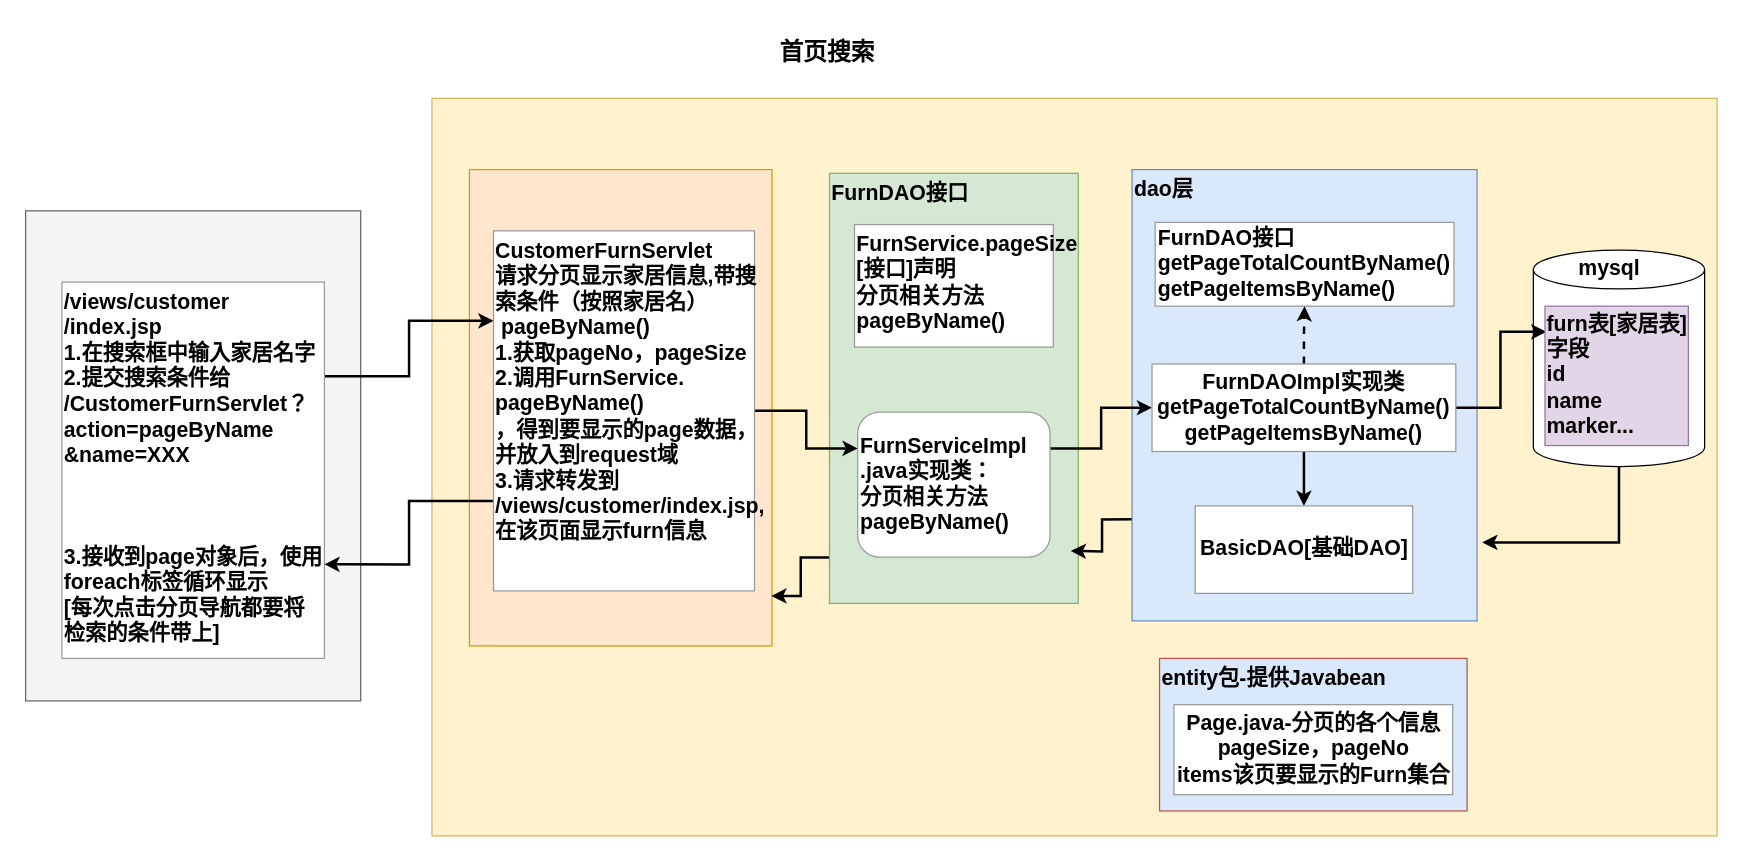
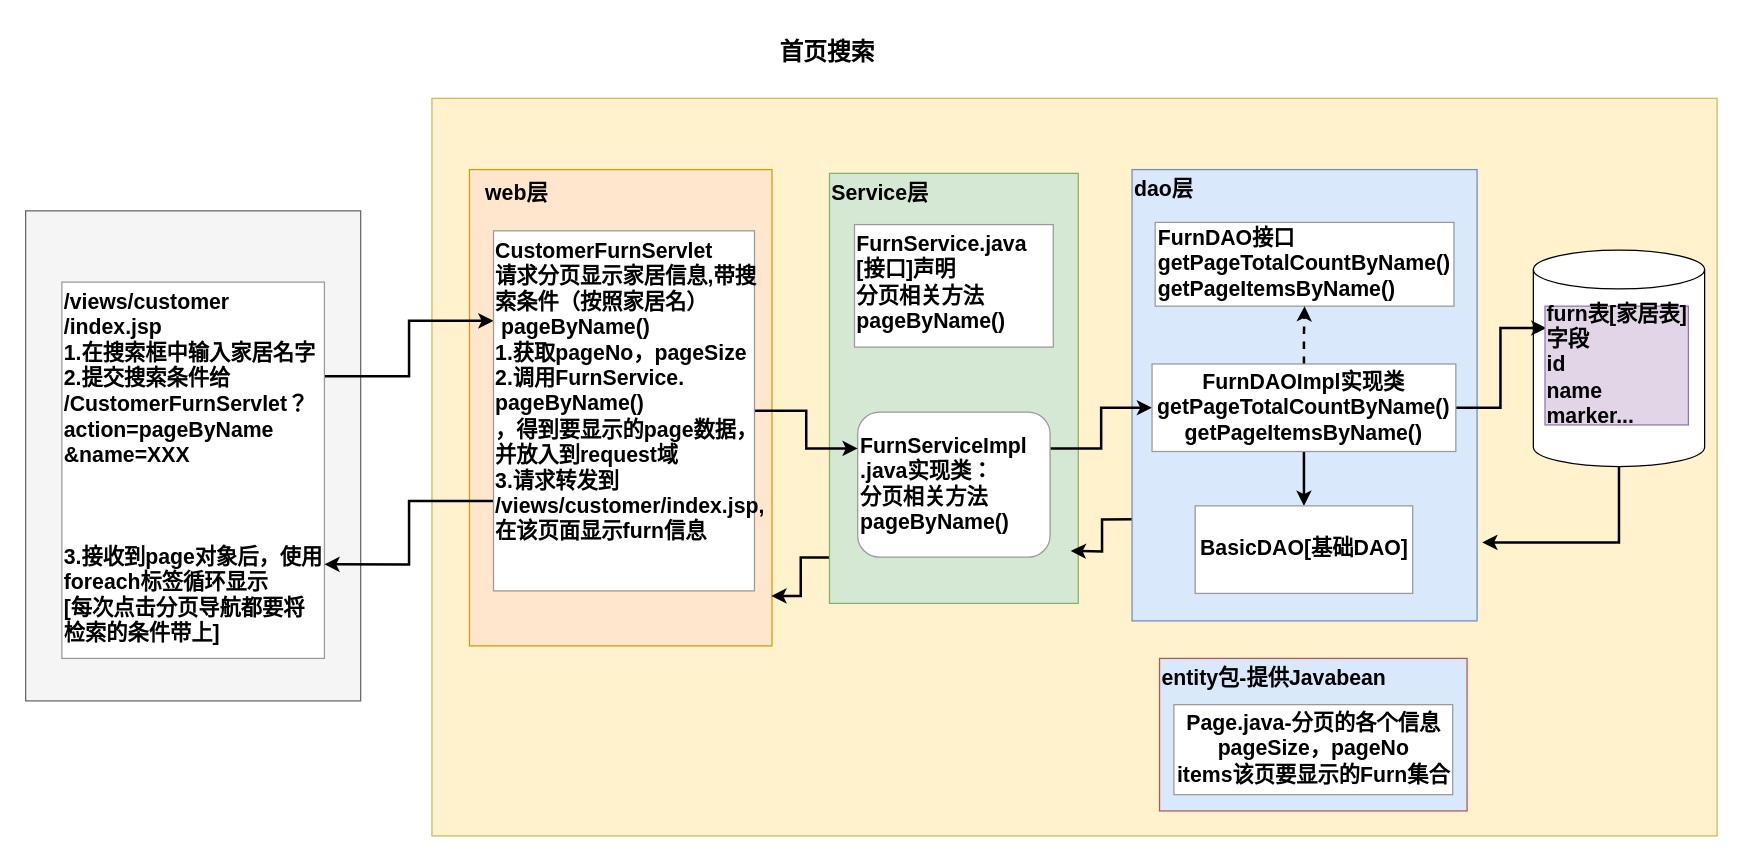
node "web层": added
node "FurnDAO接口": label "FurnDAO接口" -> "Service层"
node "mysql": removed
node "FurnService.pageSize [接口]声明 分页相关方法 pageByName()": label "FurnService.pageSize [接口]声明 分页相关方法 pageByName()" -> "FurnService.java [接口]声明 分页相关方法 pageByName()"
node "furn表[家居表] 字段 id name marker...": size 143x139 -> 143x119
